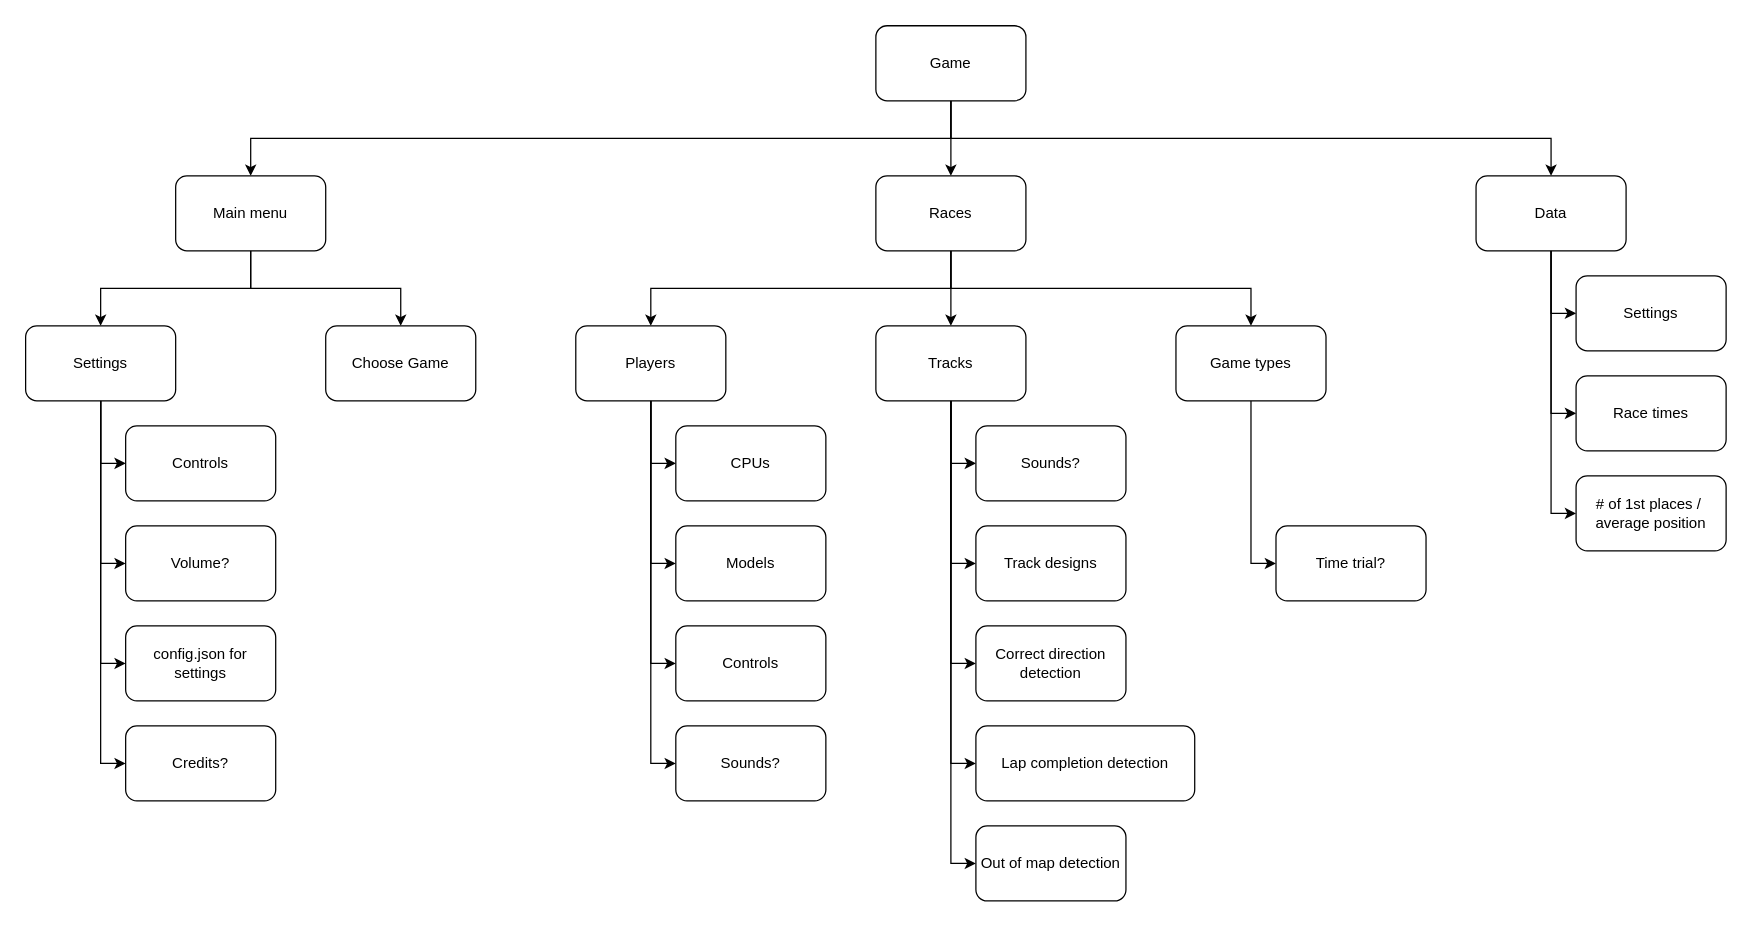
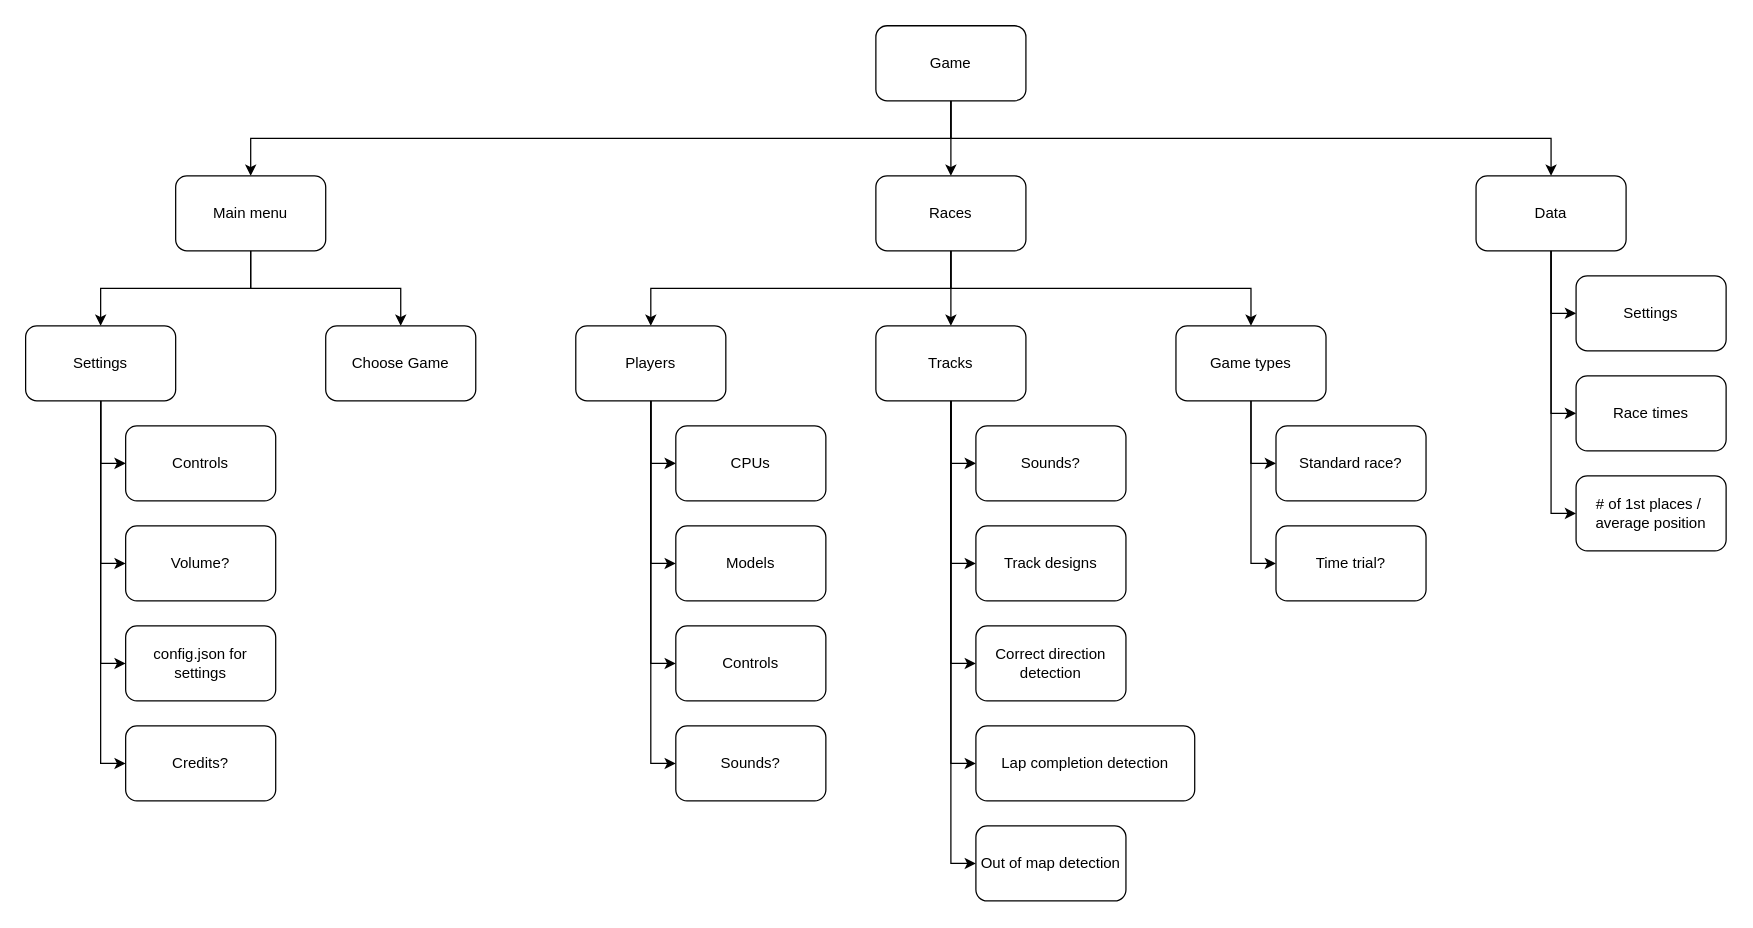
edge "Game types" -> "Standard race?": added
node "Standard race?": added
